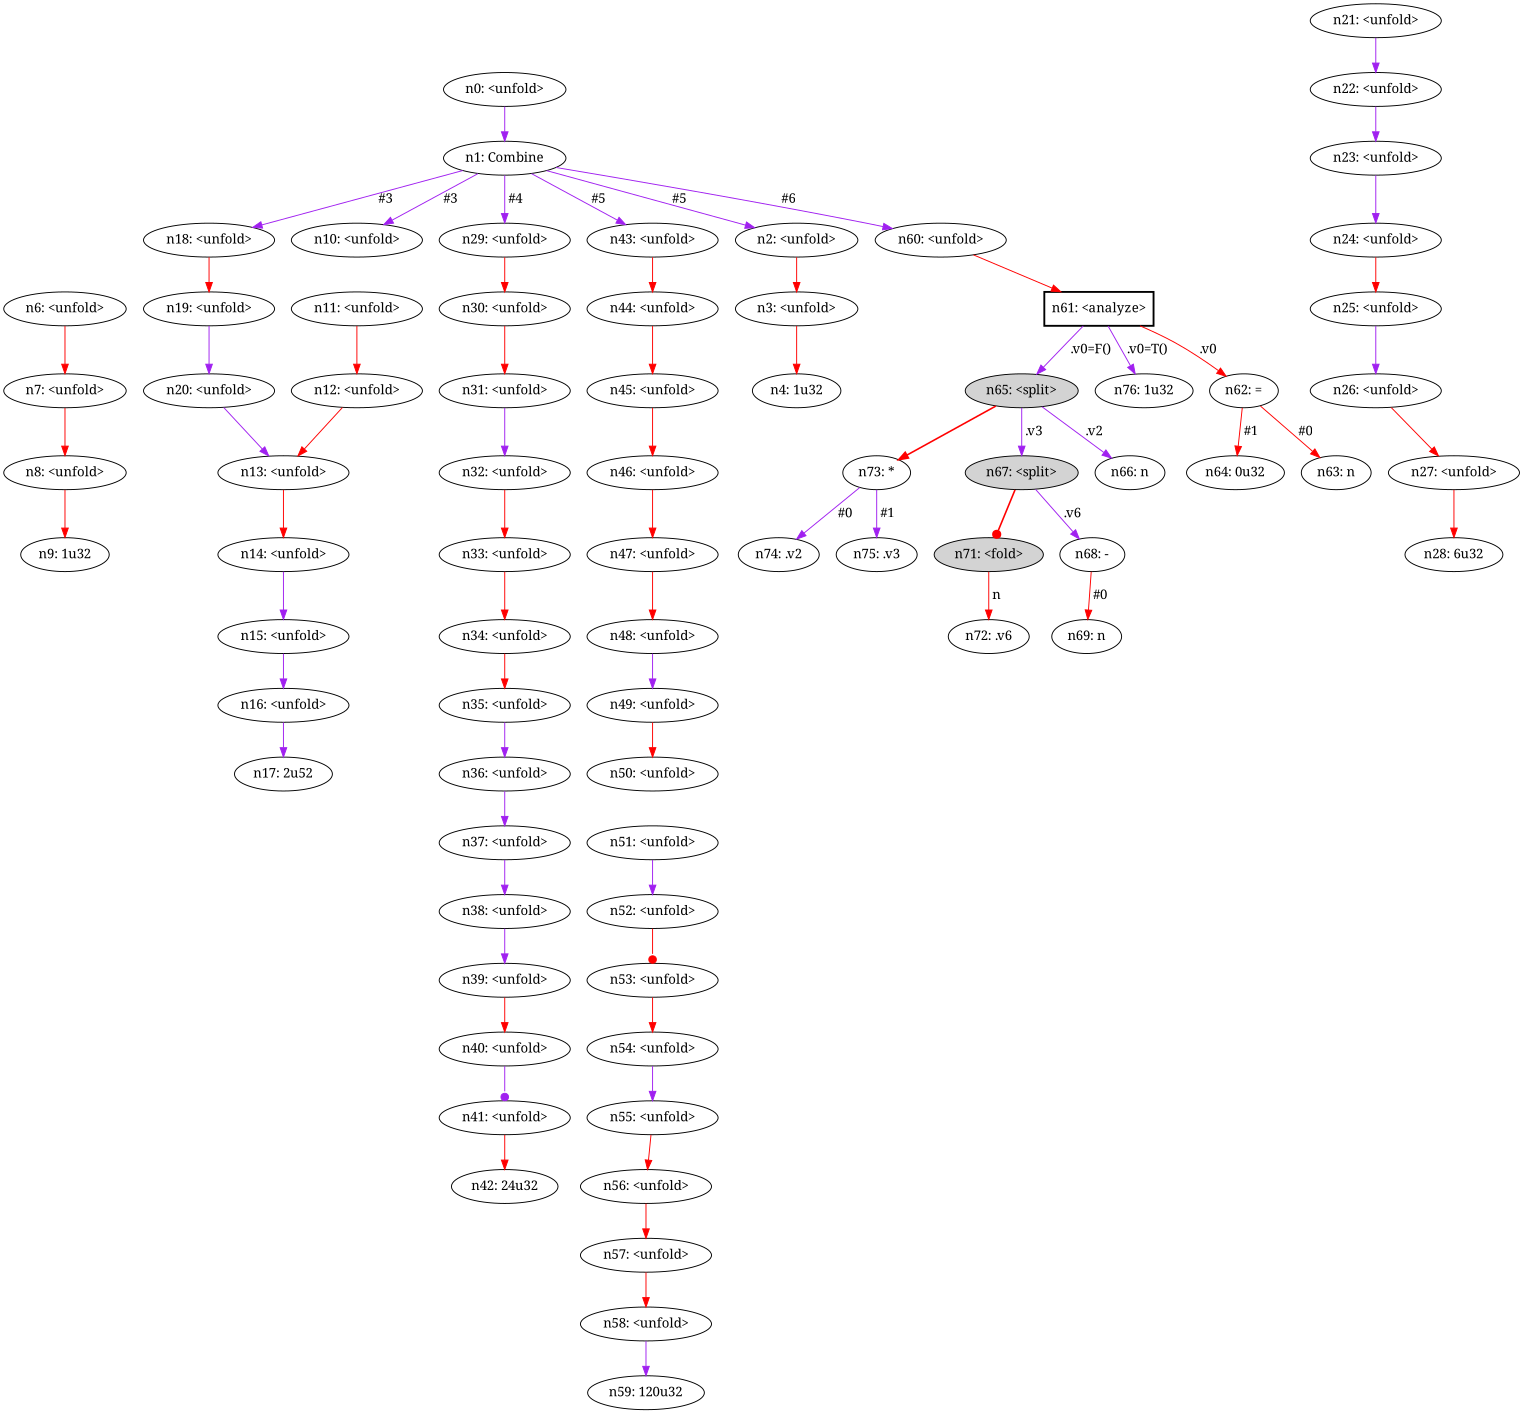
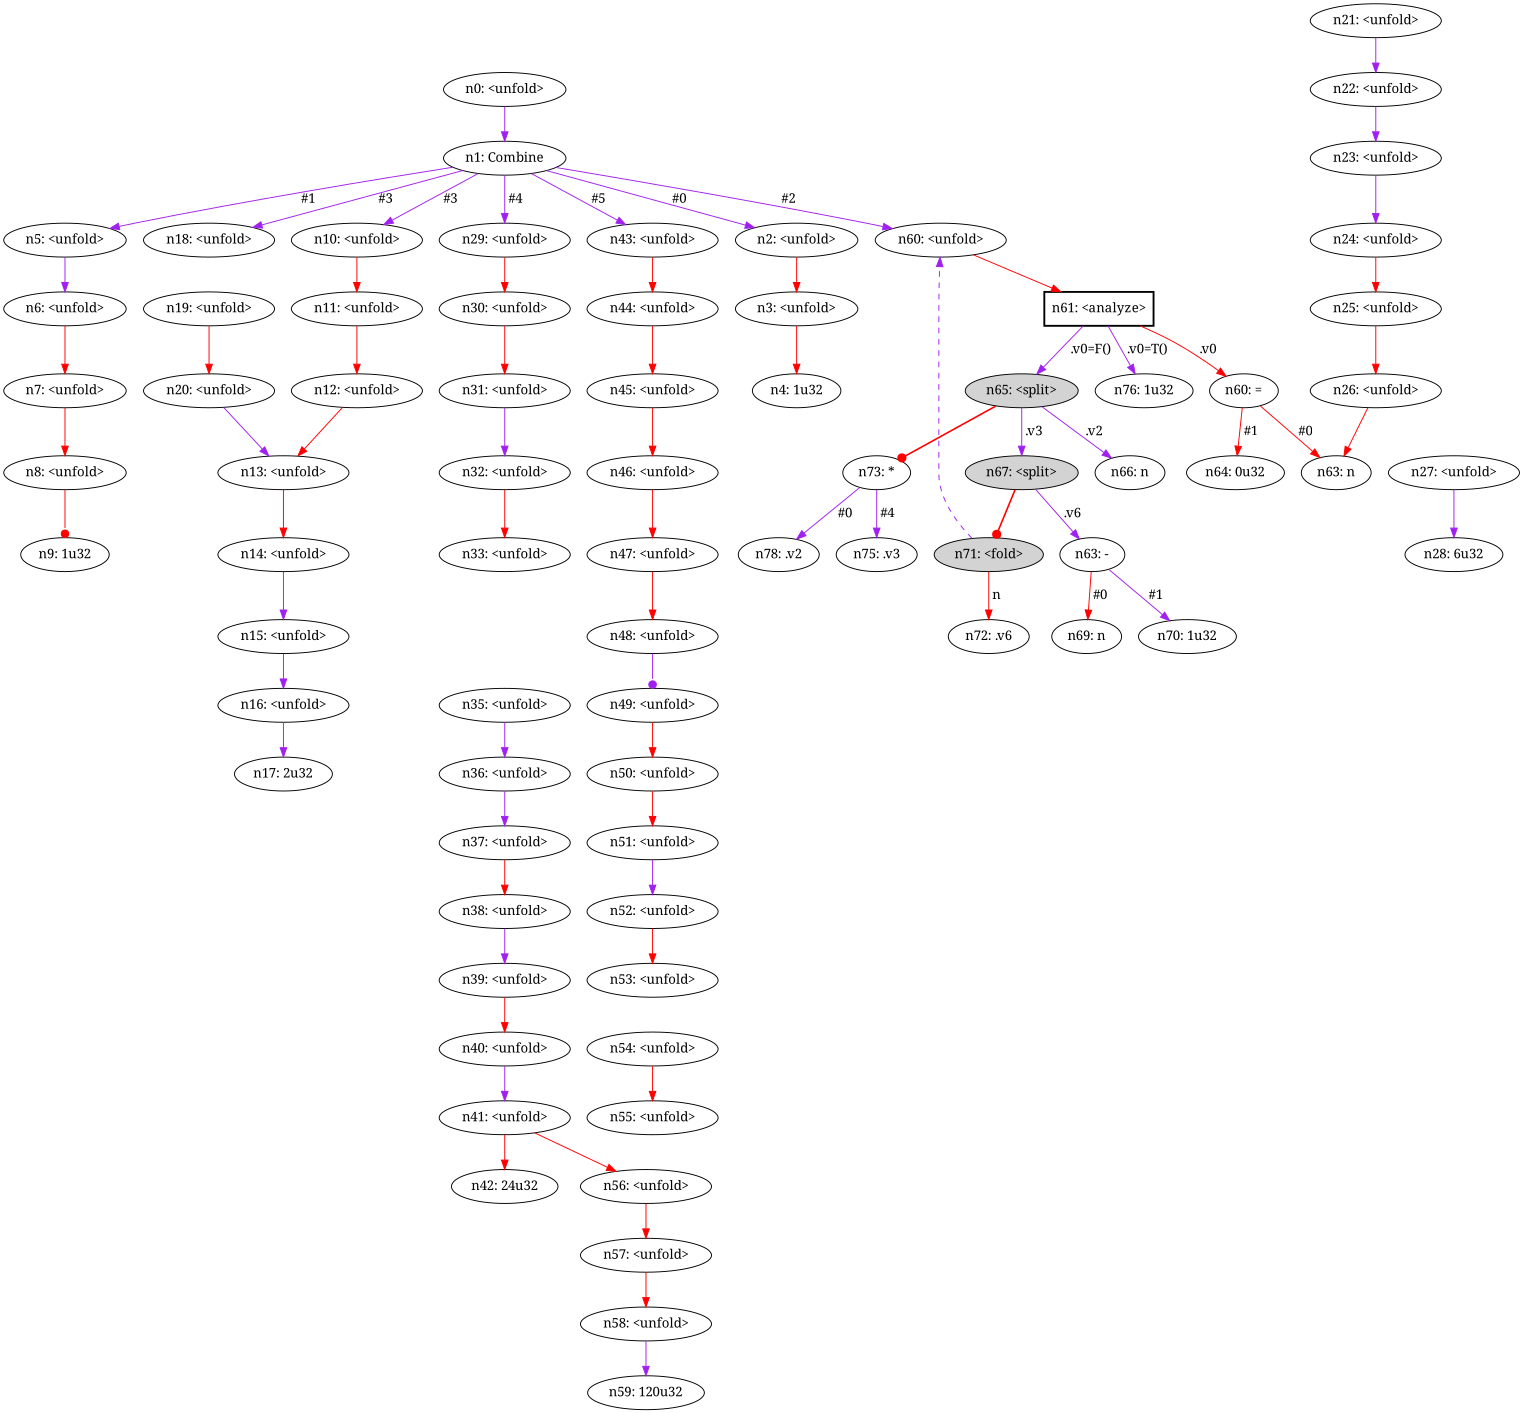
edge "n1: Combine" -> "n2: <unfold>": label " #5 " -> " #0 "
edge "n1: Combine" -> "n60: <unfold>": label " #6 " -> " #2 "
node "n5: <unfold>": added
edge "n18: <unfold>" -> "n19: <unfold>": removed
edge "n10: <unfold>" -> "n11: <unfold>": added
edge "n19: <unfold>" -> "n20: <unfold>": color purple -> red
edge "n25: <unfold>" -> "n26: <unfold>": color purple -> red
node "n62: =": label "n62: =" -> "n60: ="
edge "n71: <fold>" -> "n60: <unfold>": added
edge "n26: <unfold>" -> "n27: <unfold>": now "n26: <unfold>" -> "n63: n"
edge "n65: <split>" -> "n73: *": arrowhead normal -> dot
edge "n8: <unfold>" -> "n9: 1u32": arrowhead normal -> dot
edge "n27: <unfold>" -> "n28: 6u32": color red -> purple
edge "n73: *" -> "n75: .v3": label " #1 " -> " #4 "
node "n74: .v2": label "n74: .v2" -> "n78: .v2"
node "n68: -": label "n68: -" -> "n63: -"
node "n34: <unfold>": removed
node "n70: 1u32": added
edge "n48: <unfold>" -> "n49: <unfold>": arrowhead normal -> dot
node "n17: 2u52": label "n17: 2u52" -> "n17: 2u32"
edge "n50: <unfold>" -> "n51: <unfold>": added
edge "n37: <unfold>" -> "n38: <unfold>": color purple -> red
edge "n52: <unfold>" -> "n53: <unfold>": arrowhead dot -> normal
edge "n53: <unfold>" -> "n54: <unfold>": removed
edge "n40: <unfold>" -> "n41: <unfold>": arrowhead dot -> normal
edge "n54: <unfold>" -> "n55: <unfold>": color purple -> red
edge "n55: <unfold>" -> "n56: <unfold>": now "n41: <unfold>" -> "n56: <unfold>"
